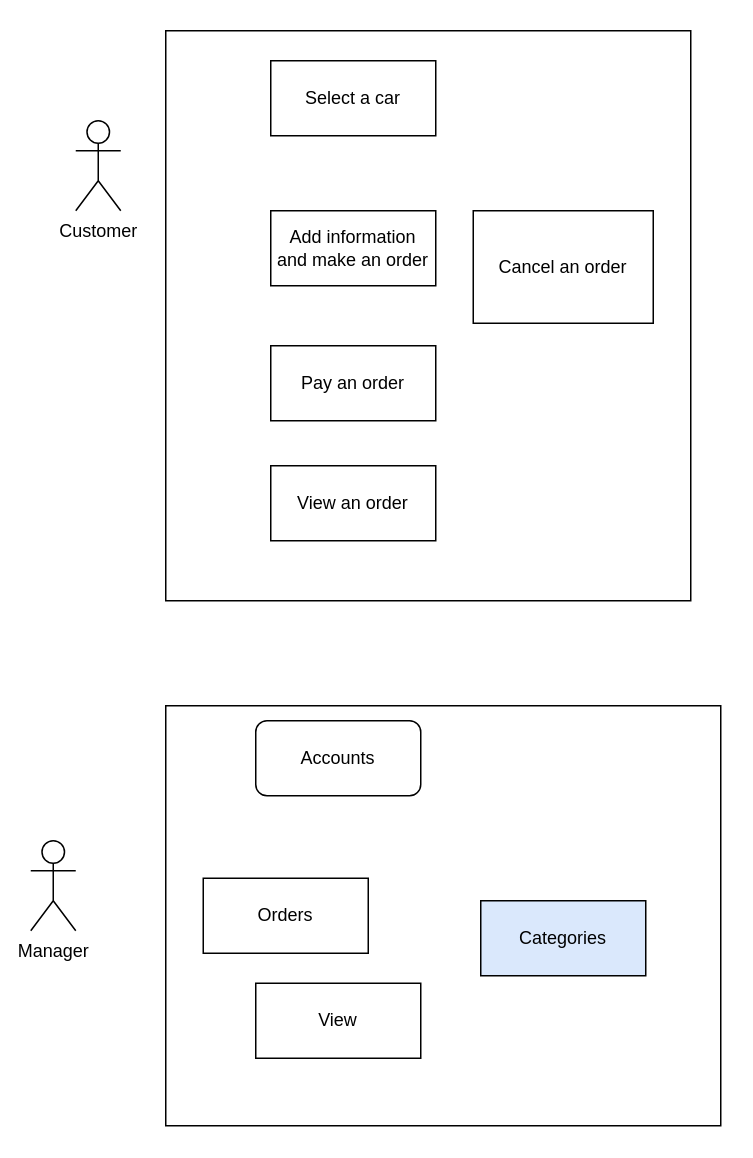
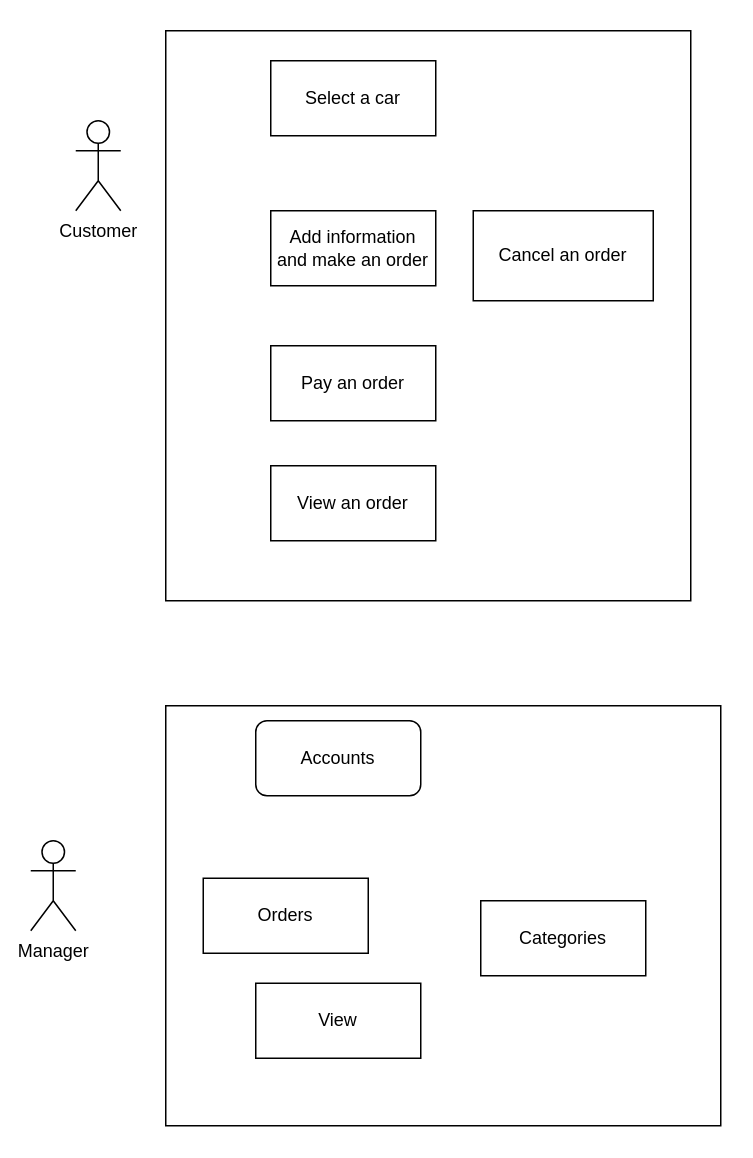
node "Cancel an order": size 180x113 -> 180x90
node "Categories": fillcolor #dae8fc -> #ffffff
